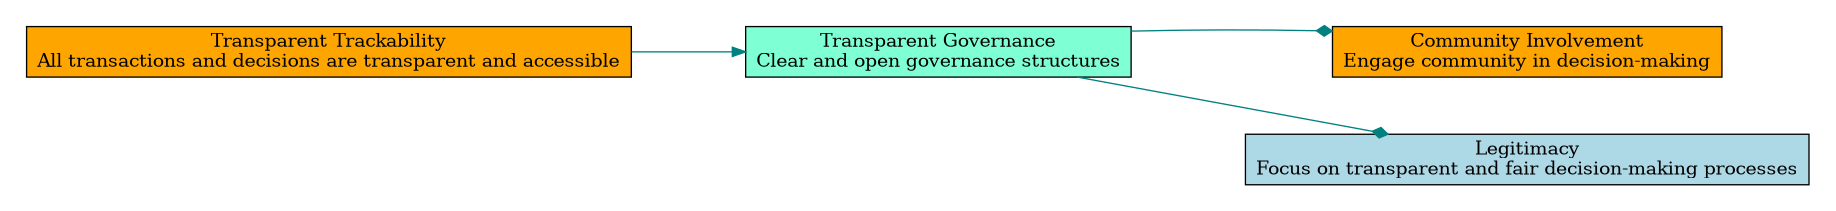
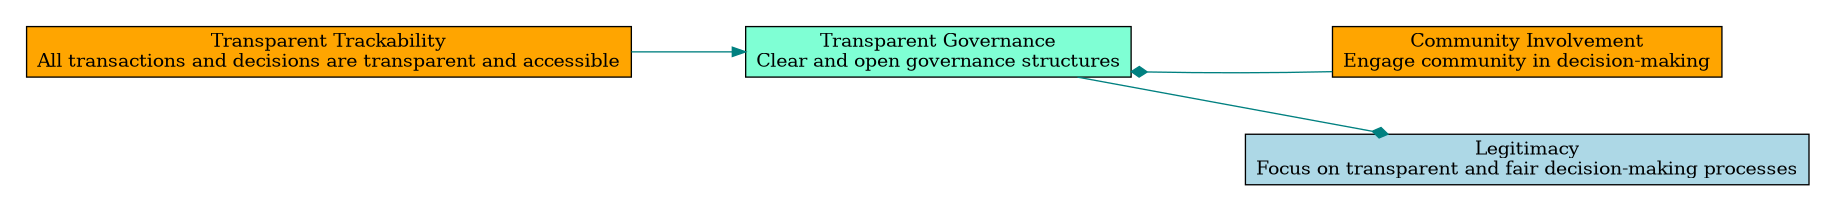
edge "Transparent Governance Clear and open governance structures" -> "Community Involvement Engage community in decision-making": reversed
